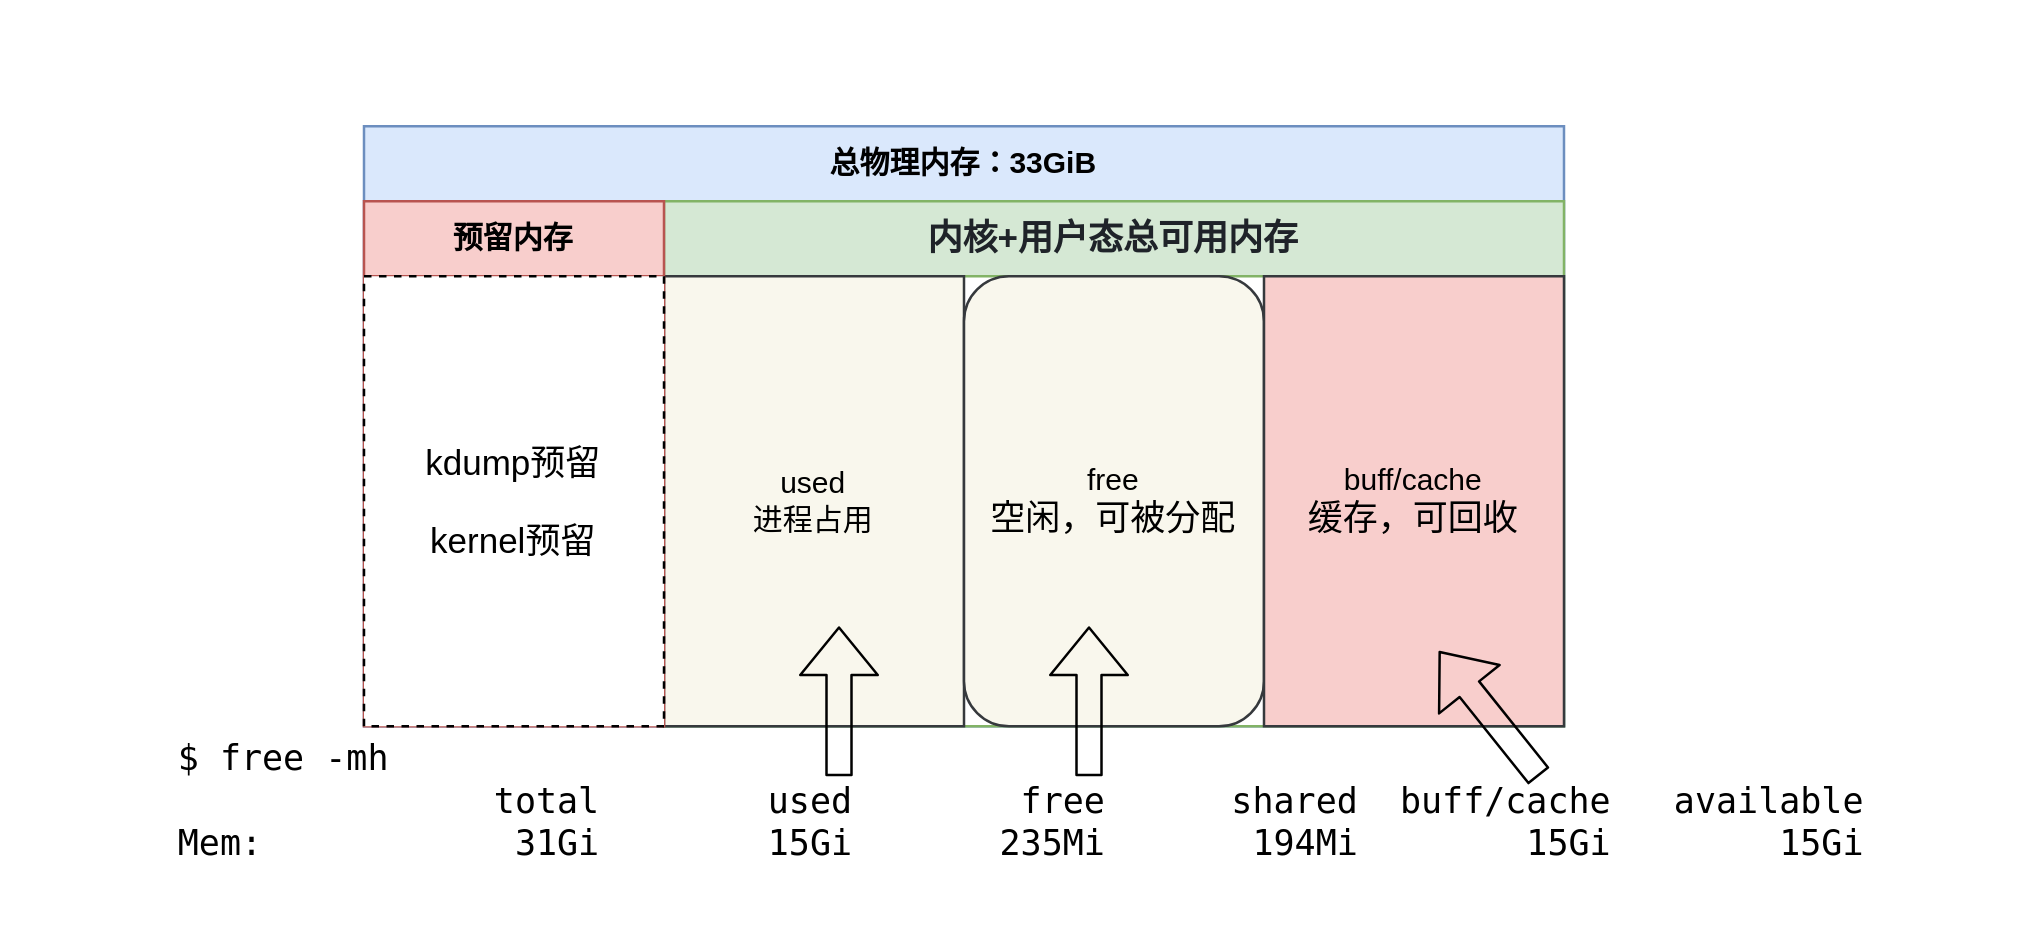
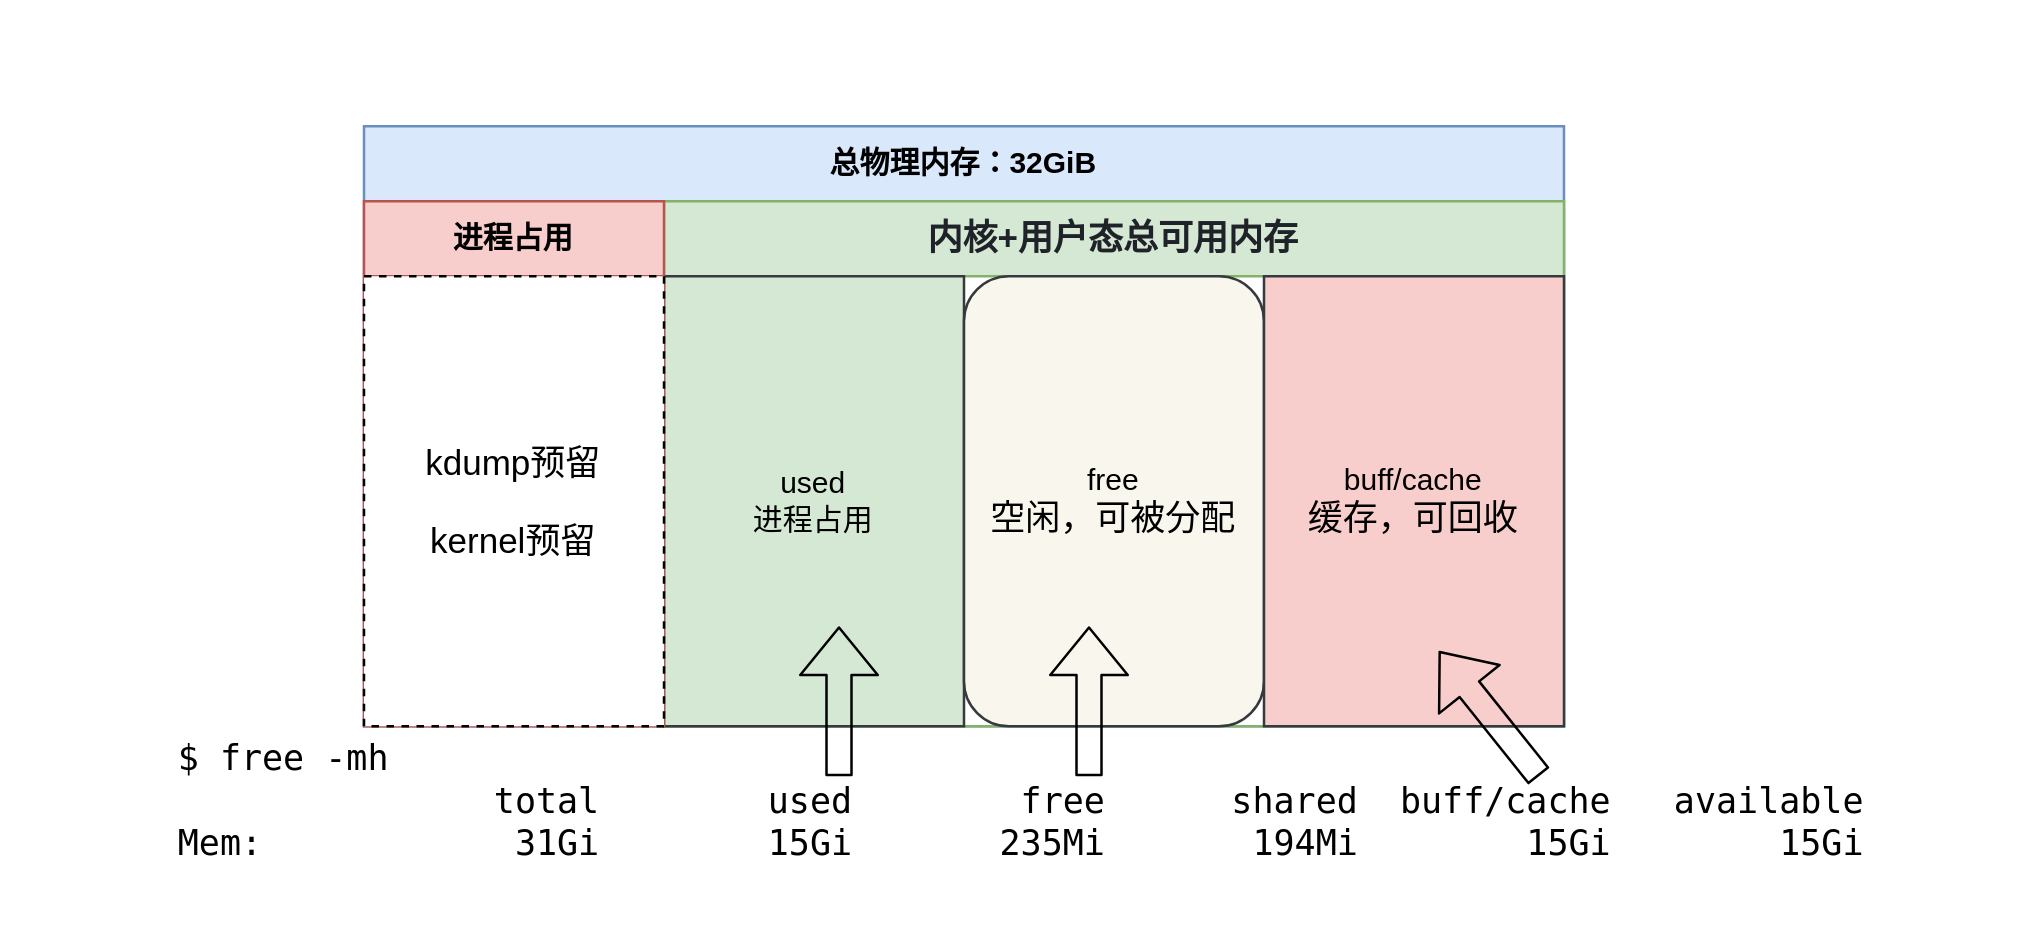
node "总物理内存：33GiB": label "总物理内存：33GiB" -> "总物理内存：32GiB"
node "预留内存": label "预留内存" -> "进程占用"
node "used 进程占用": fillcolor #f9f7ed -> #d5e8d4
